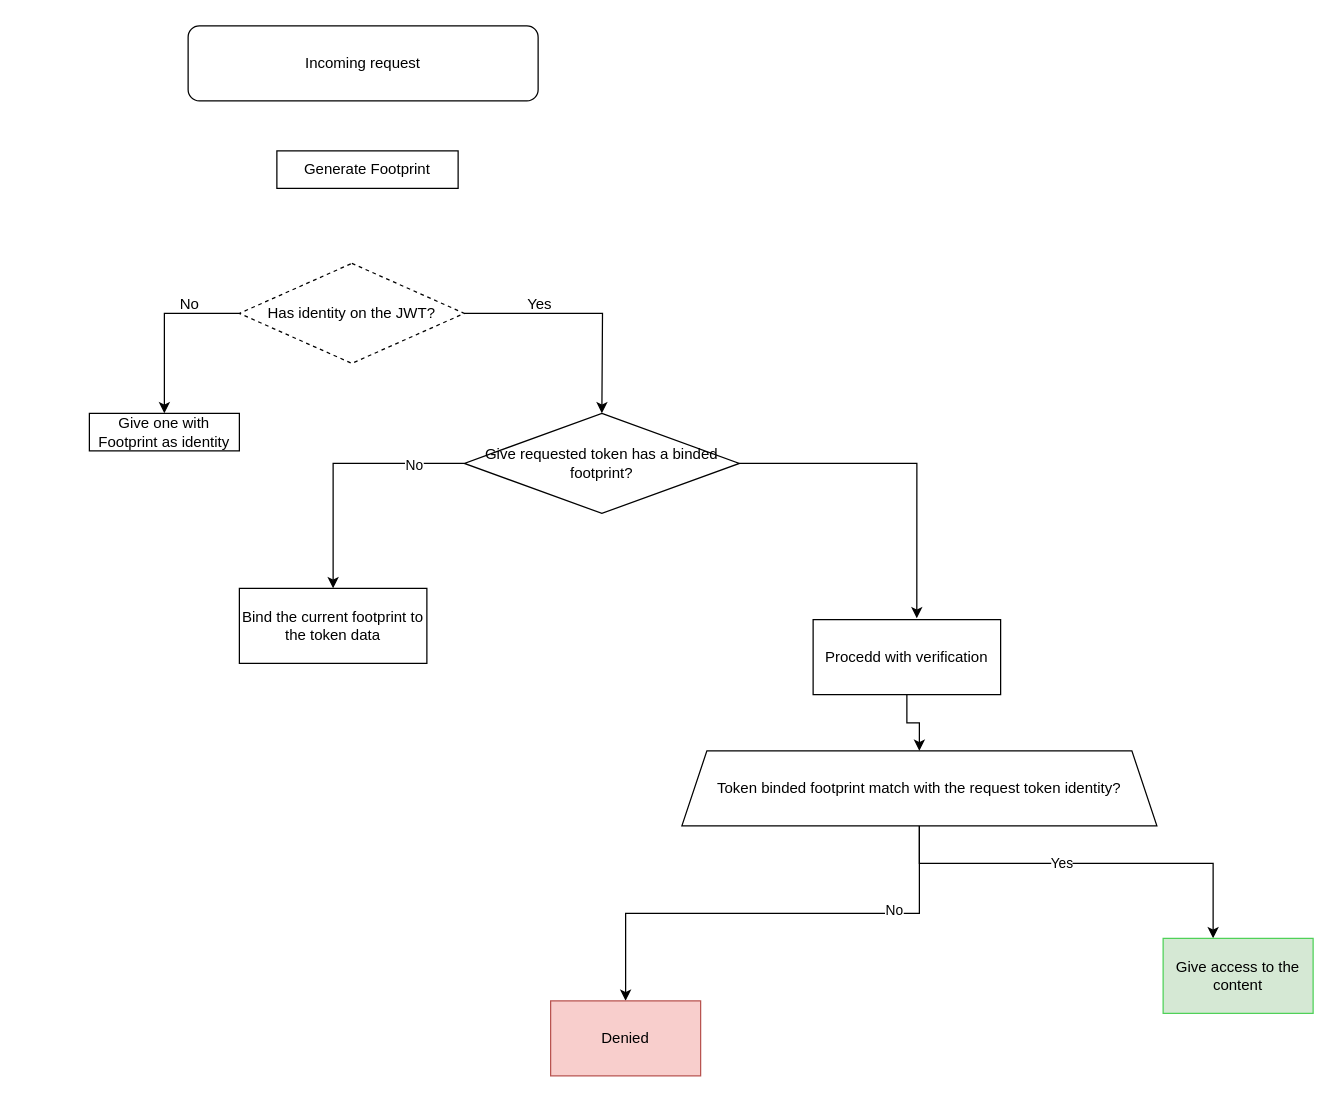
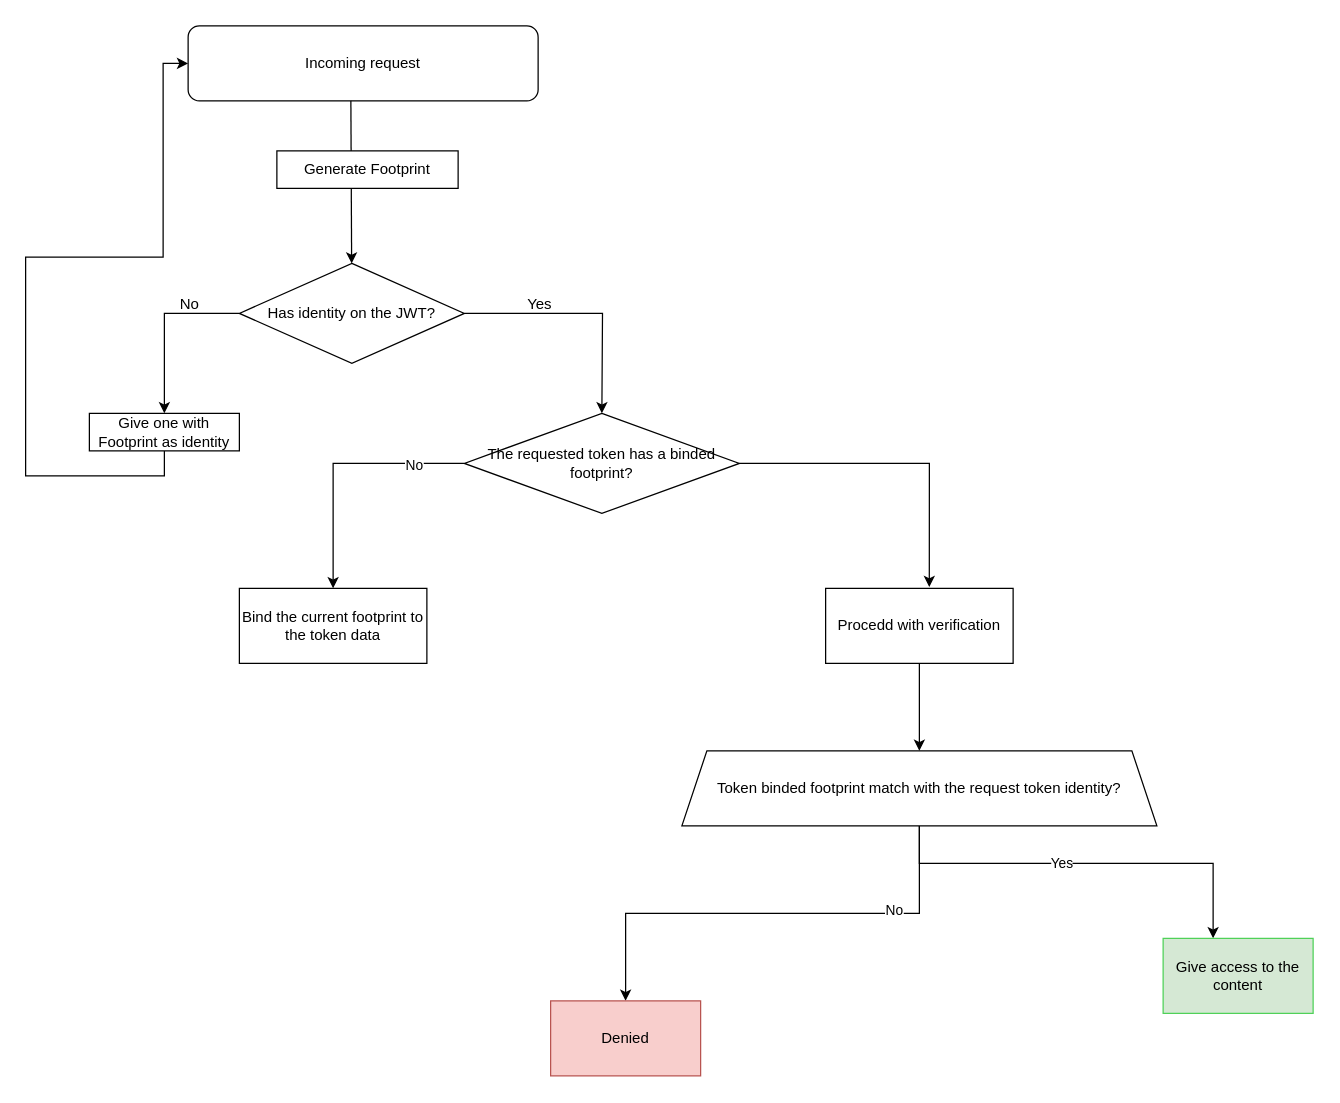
edge "Incoming request" -> "Has identity on the JWT?": added
edge "Give one with Footprint as identity" -> "Incoming request": added
node "Has identity on the JWT?": style dashed -> solid
node "Give requested token has a binded footprint?": label "Give requested token has a binded footprint?" -> "The requested token has a binded footprint?"
node "Procedd with verification": moved (907, 657) -> (919, 626)
